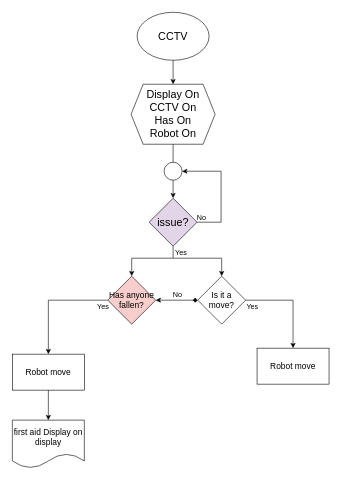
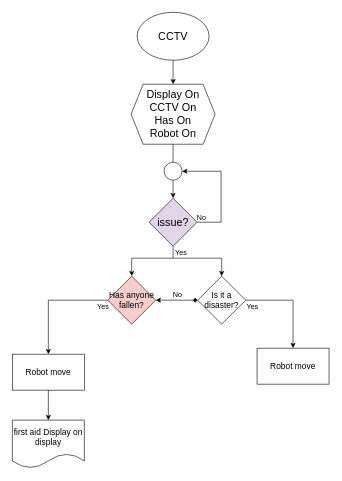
node "Is it a move?": label "Is it a move?" -> "Is it a disaster?"
